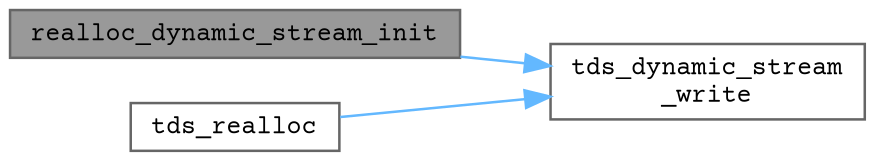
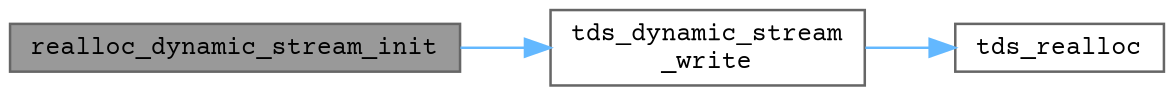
edge "tds_realloc" -> "tds_dynamic_stream _write": reversed
